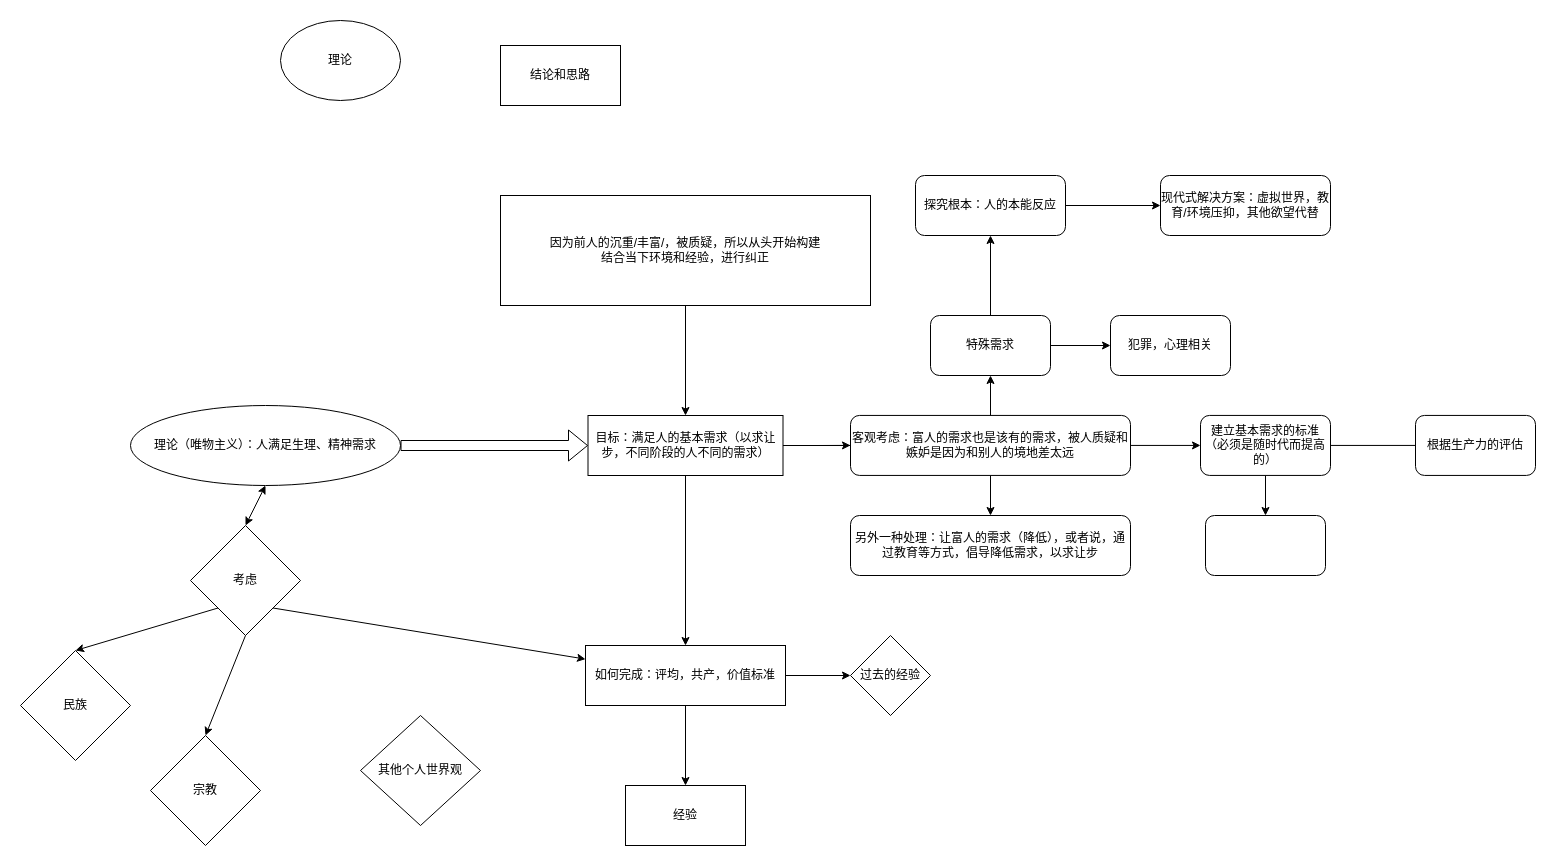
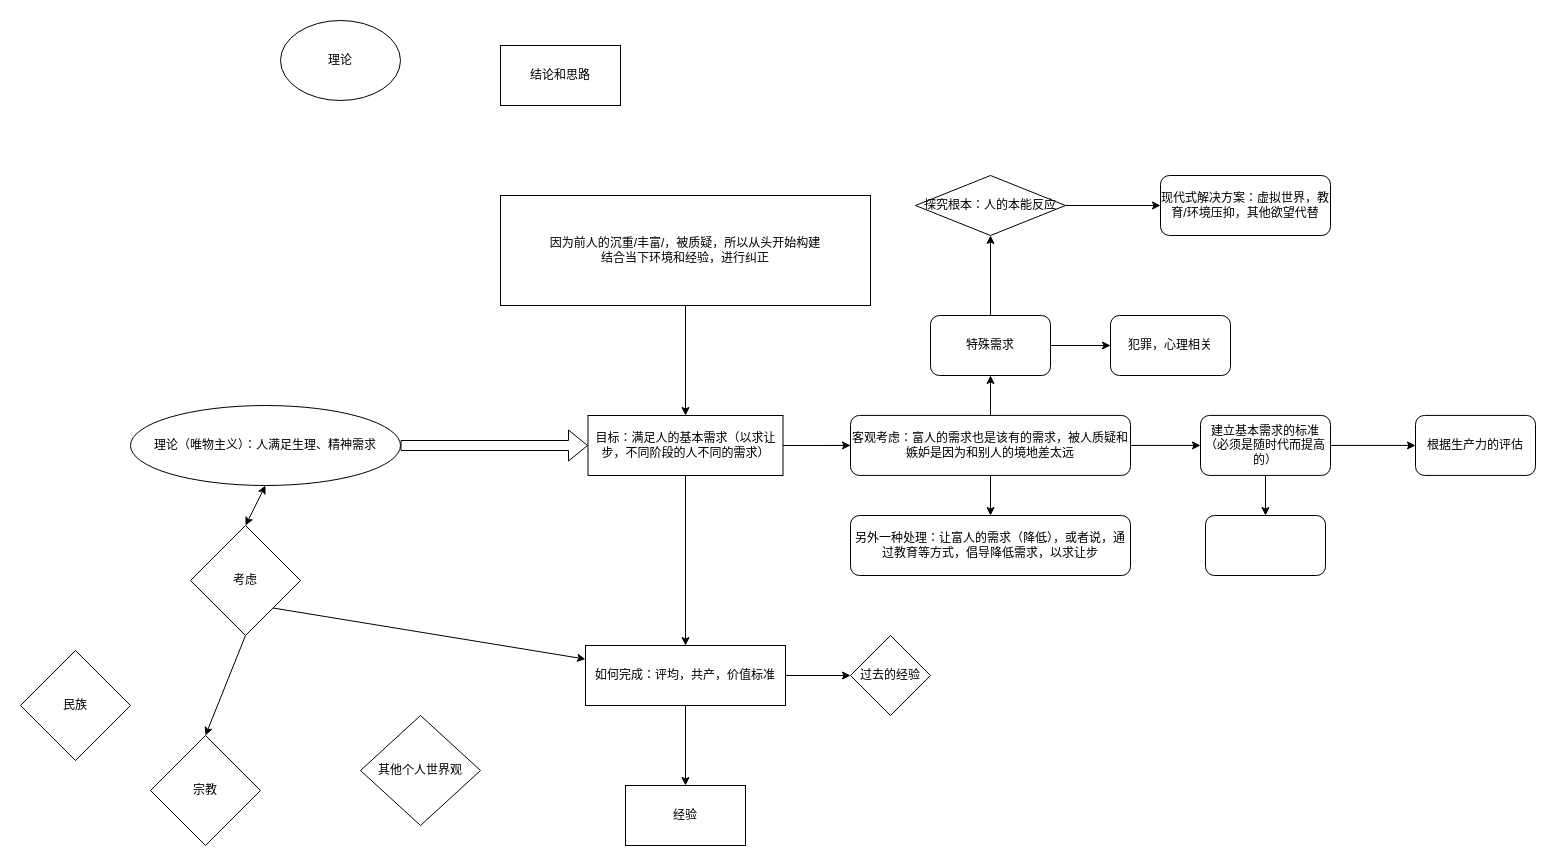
node "探究根本：人的本能反应": shape rounded rectangle -> diamond
edge "建立基本需求的标准（必须是随时代而提高的）" -- "根据生产力的评估": arrowhead none -> classic
edge "考虑" -> "民族": removed
